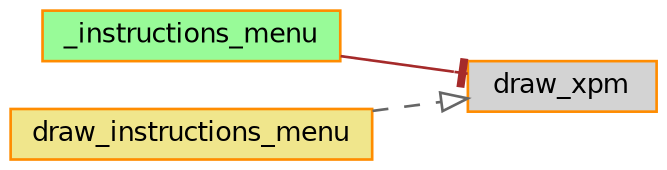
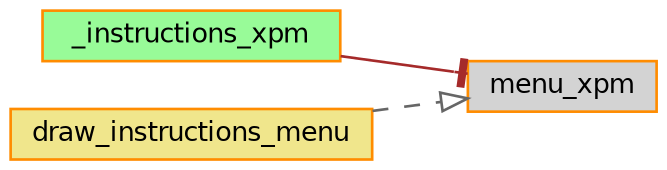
node "_instructions_menu": label "_instructions_menu" -> "_instructions_xpm"
node "draw_xpm": label "draw_xpm" -> "menu_xpm"
